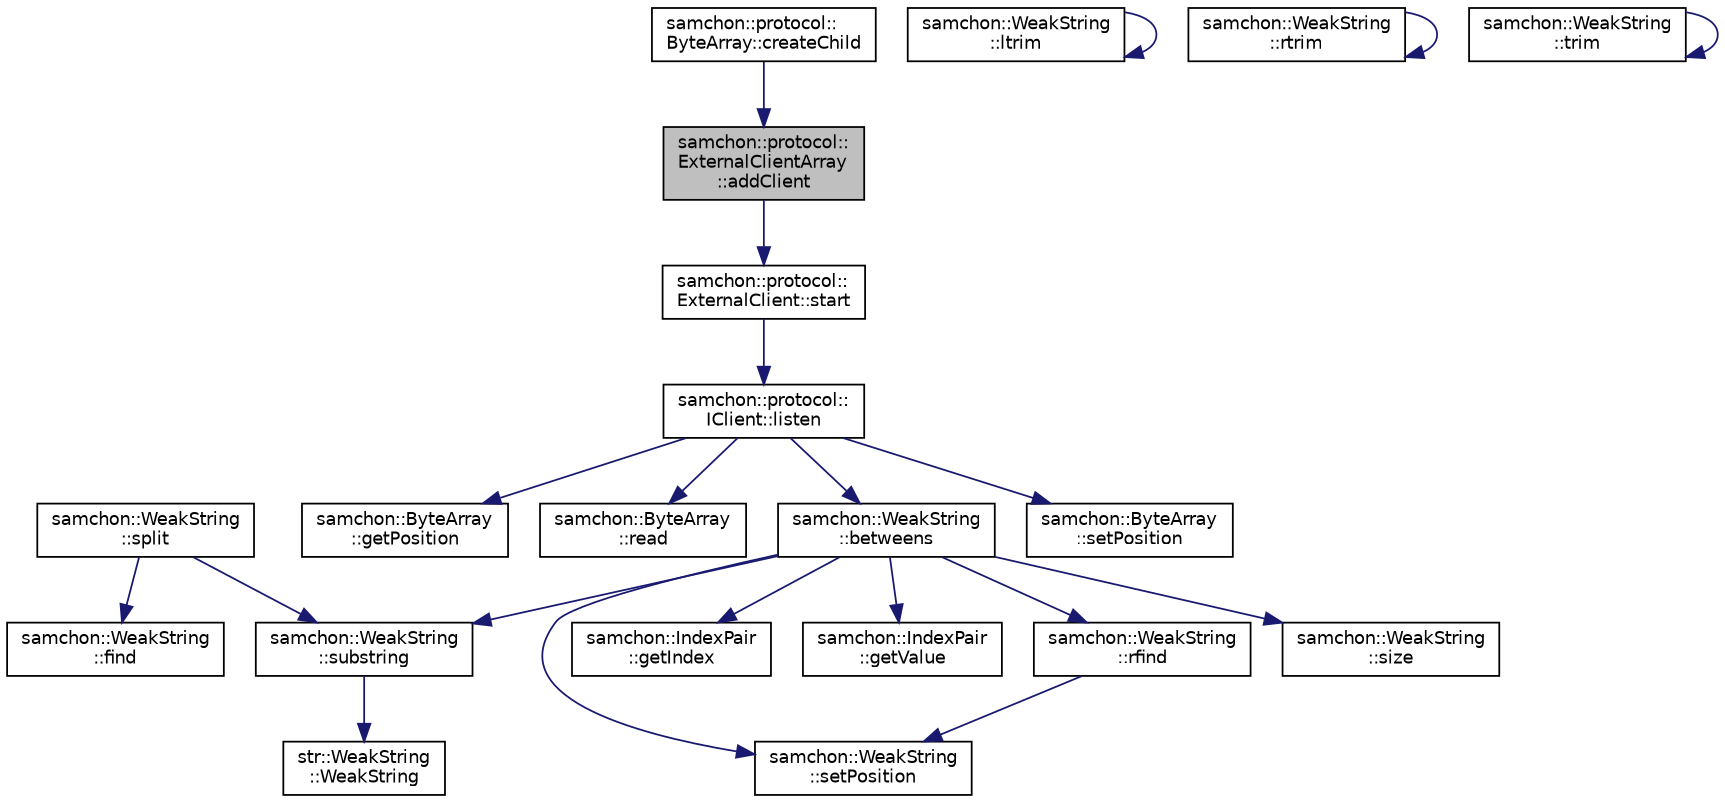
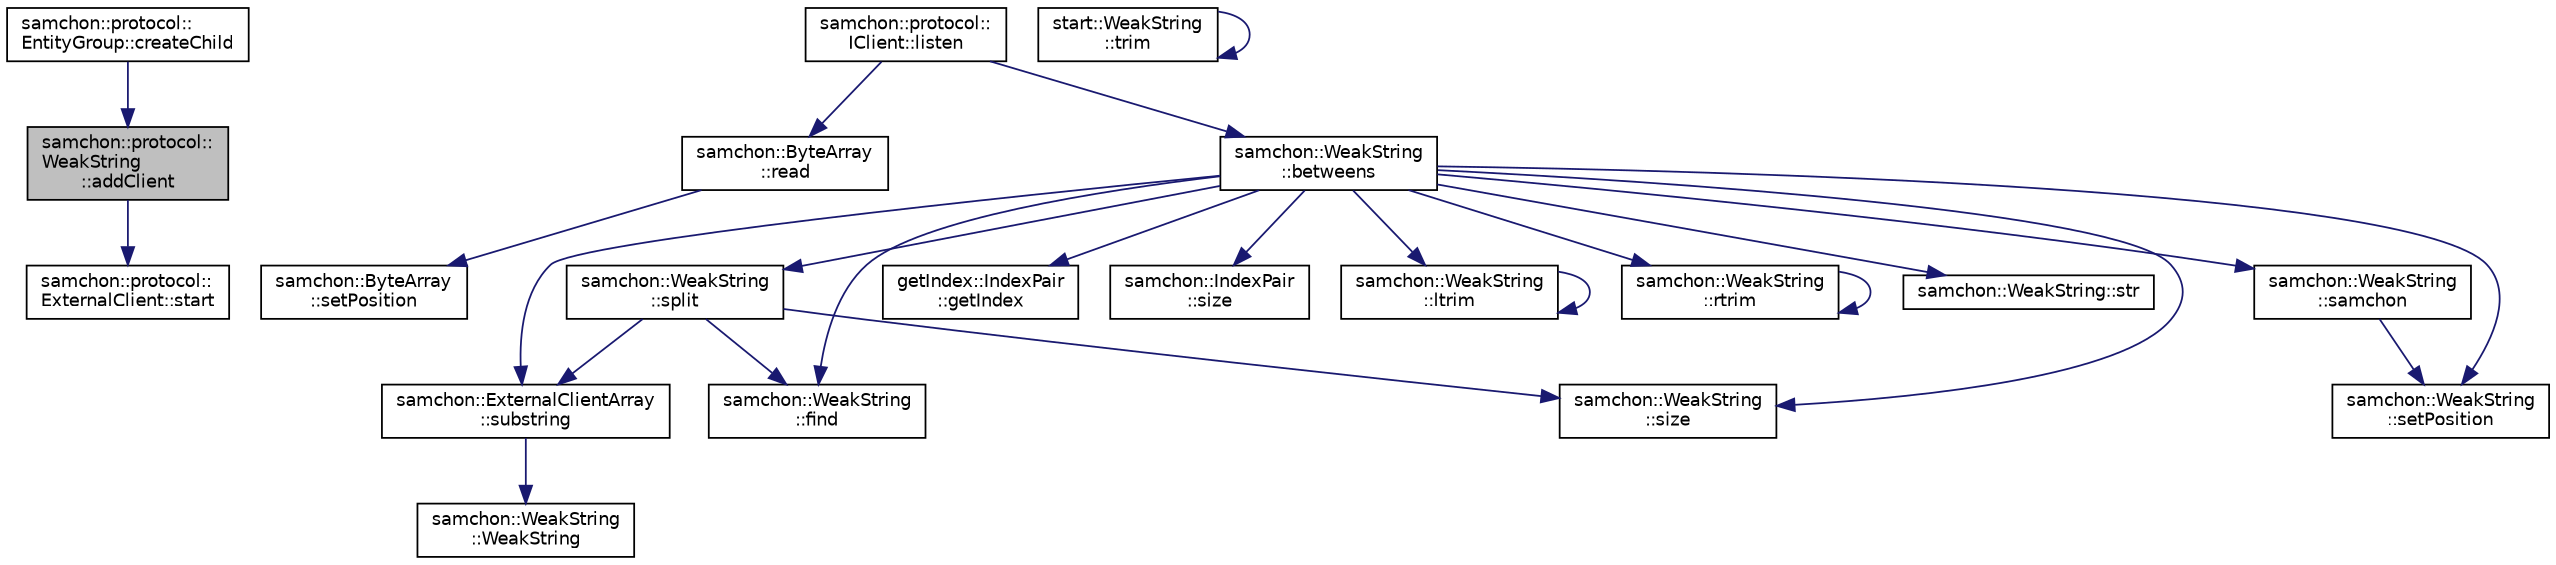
node "samchon::protocol:: ByteArray::createChild": label "samchon::protocol:: ByteArray::createChild" -> "samchon::protocol:: EntityGroup::createChild"
node "samchon::WeakString ::trim": label "samchon::WeakString ::trim" -> "start::WeakString ::trim"
node "samchon::protocol:: ExternalClientArray ::addClient": label "samchon::protocol:: ExternalClientArray ::addClient" -> "samchon::protocol:: WeakString ::addClient"
edge "samchon::WeakString ::betweens" -> "samchon::WeakString ::find": added
edge "samchon::WeakString ::betweens" -> "samchon::WeakString ::ltrim": added
edge "samchon::WeakString ::betweens" -> "samchon::WeakString ::rtrim": added
edge "samchon::WeakString ::betweens" -> "samchon::WeakString ::split": added
node "samchon::WeakString::str": added
edge "samchon::protocol:: ExternalClient::start" -> "samchon::protocol:: IClient::listen": removed
edge "samchon::WeakString ::split" -> "samchon::WeakString ::size": added
edge "samchon::protocol:: IClient::listen" -> "samchon::ByteArray ::setPosition": now "samchon::ByteArray ::read" -> "samchon::ByteArray ::setPosition"
node "samchon::ByteArray ::getPosition": removed
node "samchon::WeakString ::substring": label "samchon::WeakString ::substring" -> "samchon::ExternalClientArray ::substring"
node "samchon::IndexPair ::getIndex": label "samchon::IndexPair ::getIndex" -> "getIndex::IndexPair ::getIndex"
node "samchon::IndexPair ::getValue": label "samchon::IndexPair ::getValue" -> "samchon::IndexPair ::size"
node "samchon::WeakString ::rfind": label "samchon::WeakString ::rfind" -> "samchon::WeakString ::samchon"
node "str::WeakString ::WeakString": label "str::WeakString ::WeakString" -> "samchon::WeakString ::WeakString"
